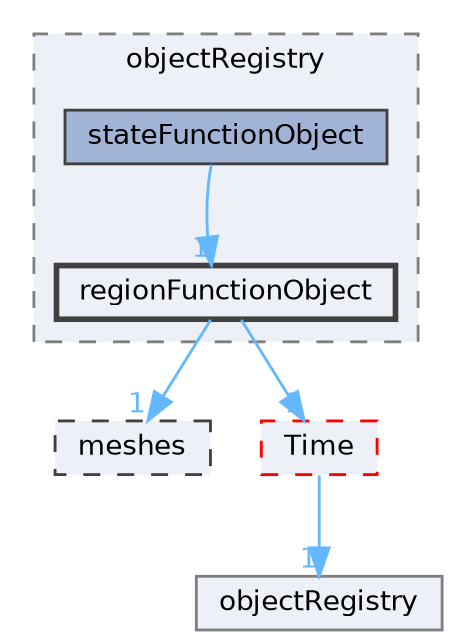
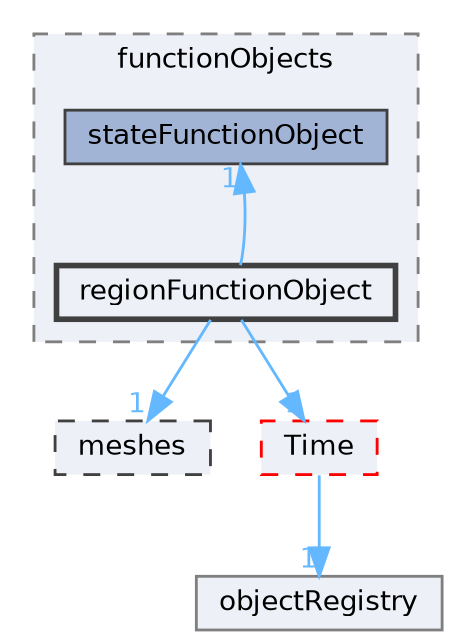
cluster "objectRegistry": label "objectRegistry" -> "functionObjects"
edge "stateFunctionObject" -> "regionFunctionObject": reversed
